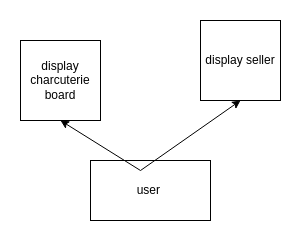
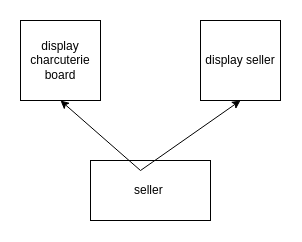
node "display charcuterie board": moved (61, 81) -> (61, 61)
node "user": label "user" -> "seller"
